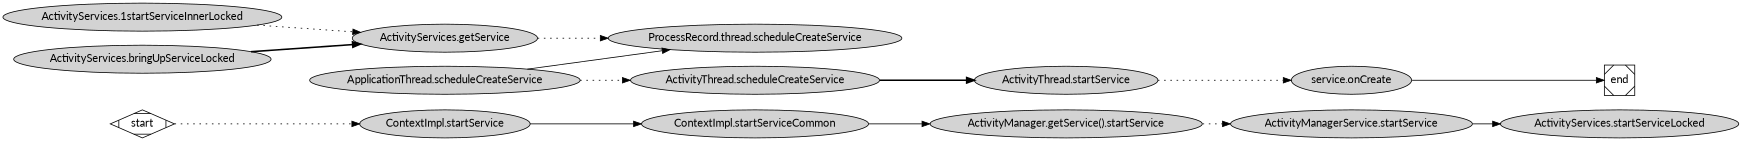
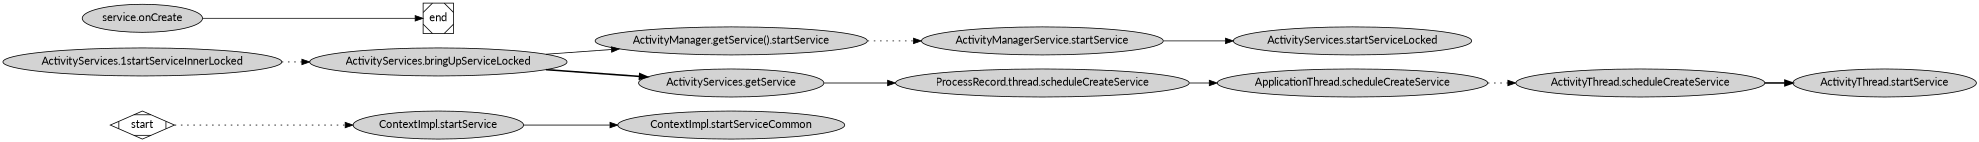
edge "ActivityServices.1startServiceInnerLocked" -> "ActivityServices.getService": now "ActivityServices.1startServiceInnerLocked" -> "ActivityServices.bringUpServiceLocked"
edge "ActivityServices.getService" -> "ProcessRecord.thread.scheduleCreateService": style dotted -> solid
edge "ApplicationThread.scheduleCreateService" -> "ProcessRecord.thread.scheduleCreateService": reversed
edge "ActivityThread.startService" -> "service.onCreate": removed
edge "ContextImpl.startServiceCommon" -> "ActivityManager.getService().startService": now "ActivityServices.bringUpServiceLocked" -> "ActivityManager.getService().startService"
